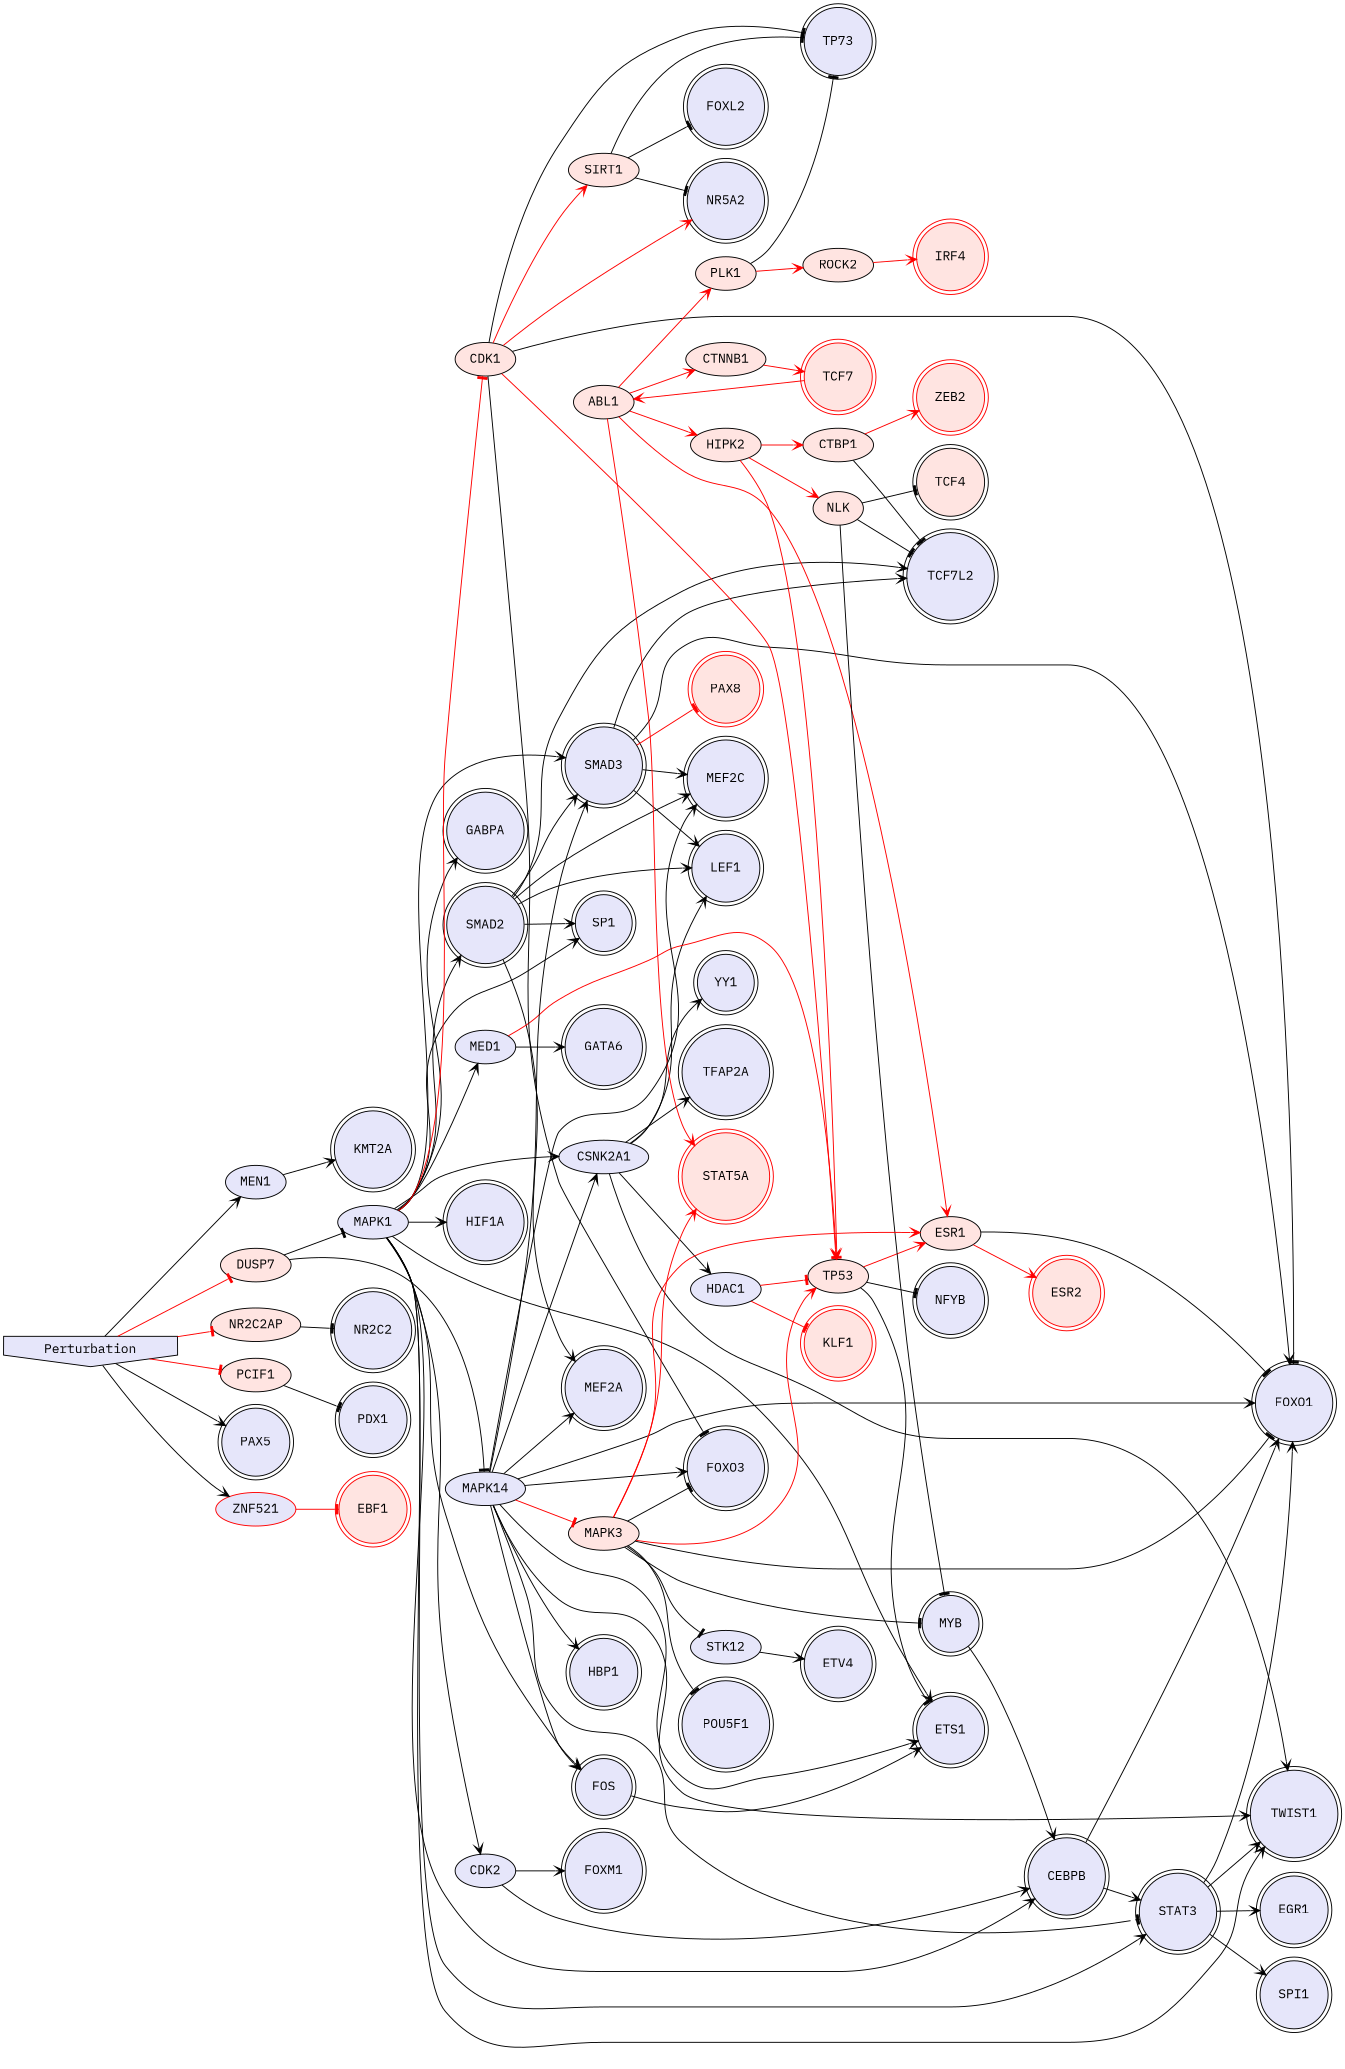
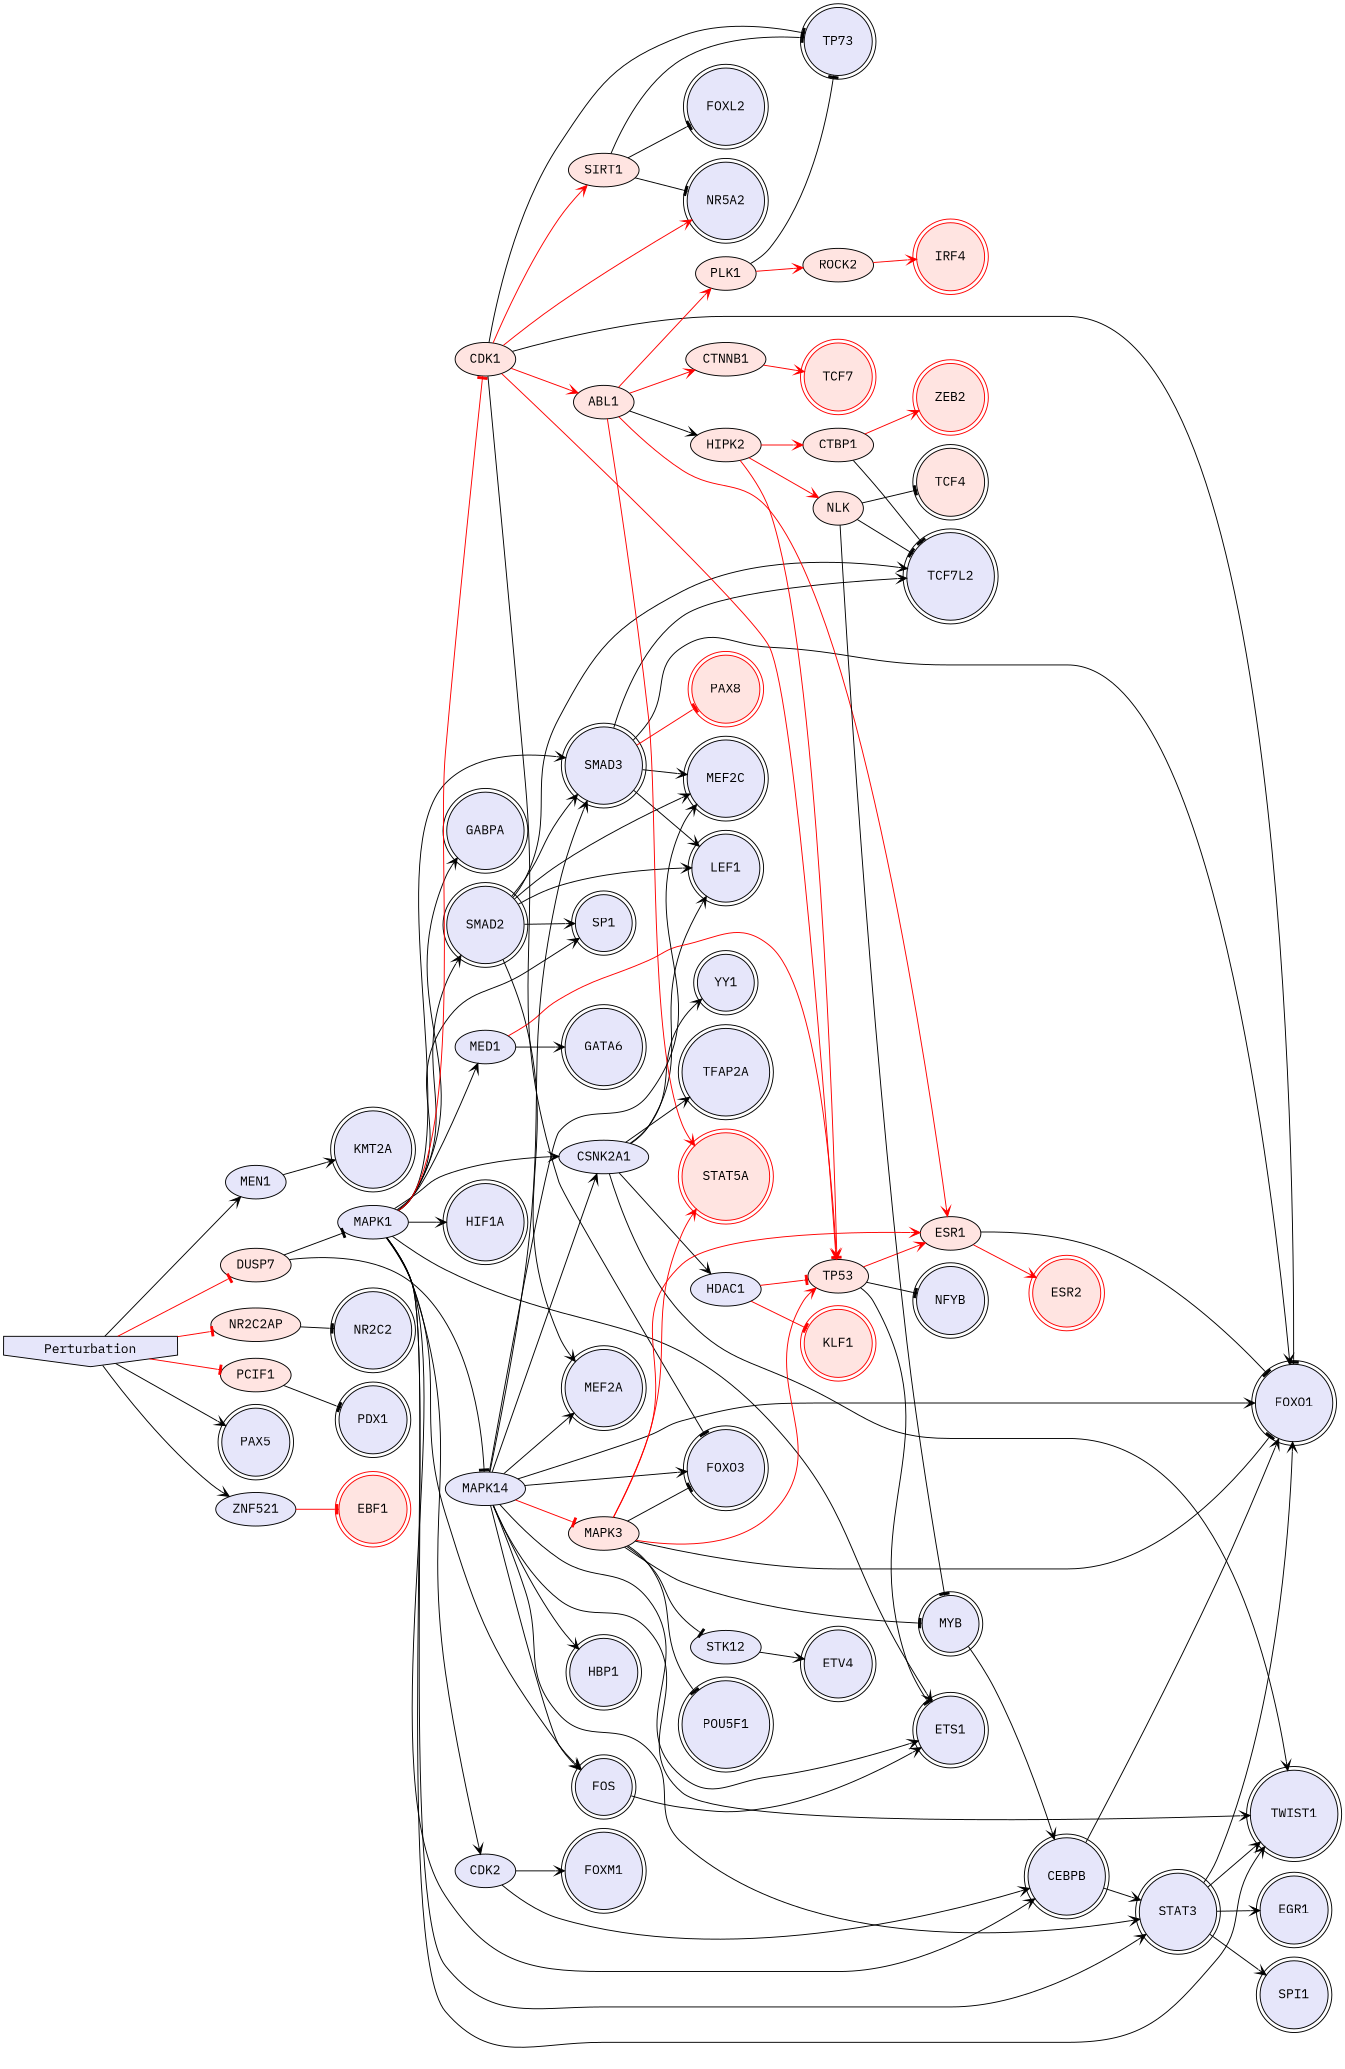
edge "TCF7" -> "ABL1": now "CDK1" -> "ABL1"
edge "ABL1" -> "HIPK2": color red -> black
node "ZNF521": color red -> black
edge "MAPK14" -> "STAT3": arrowhead tee -> vee
